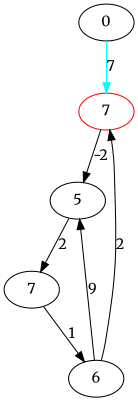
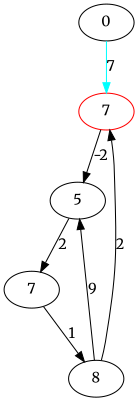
node "6": label "6" -> "8"
